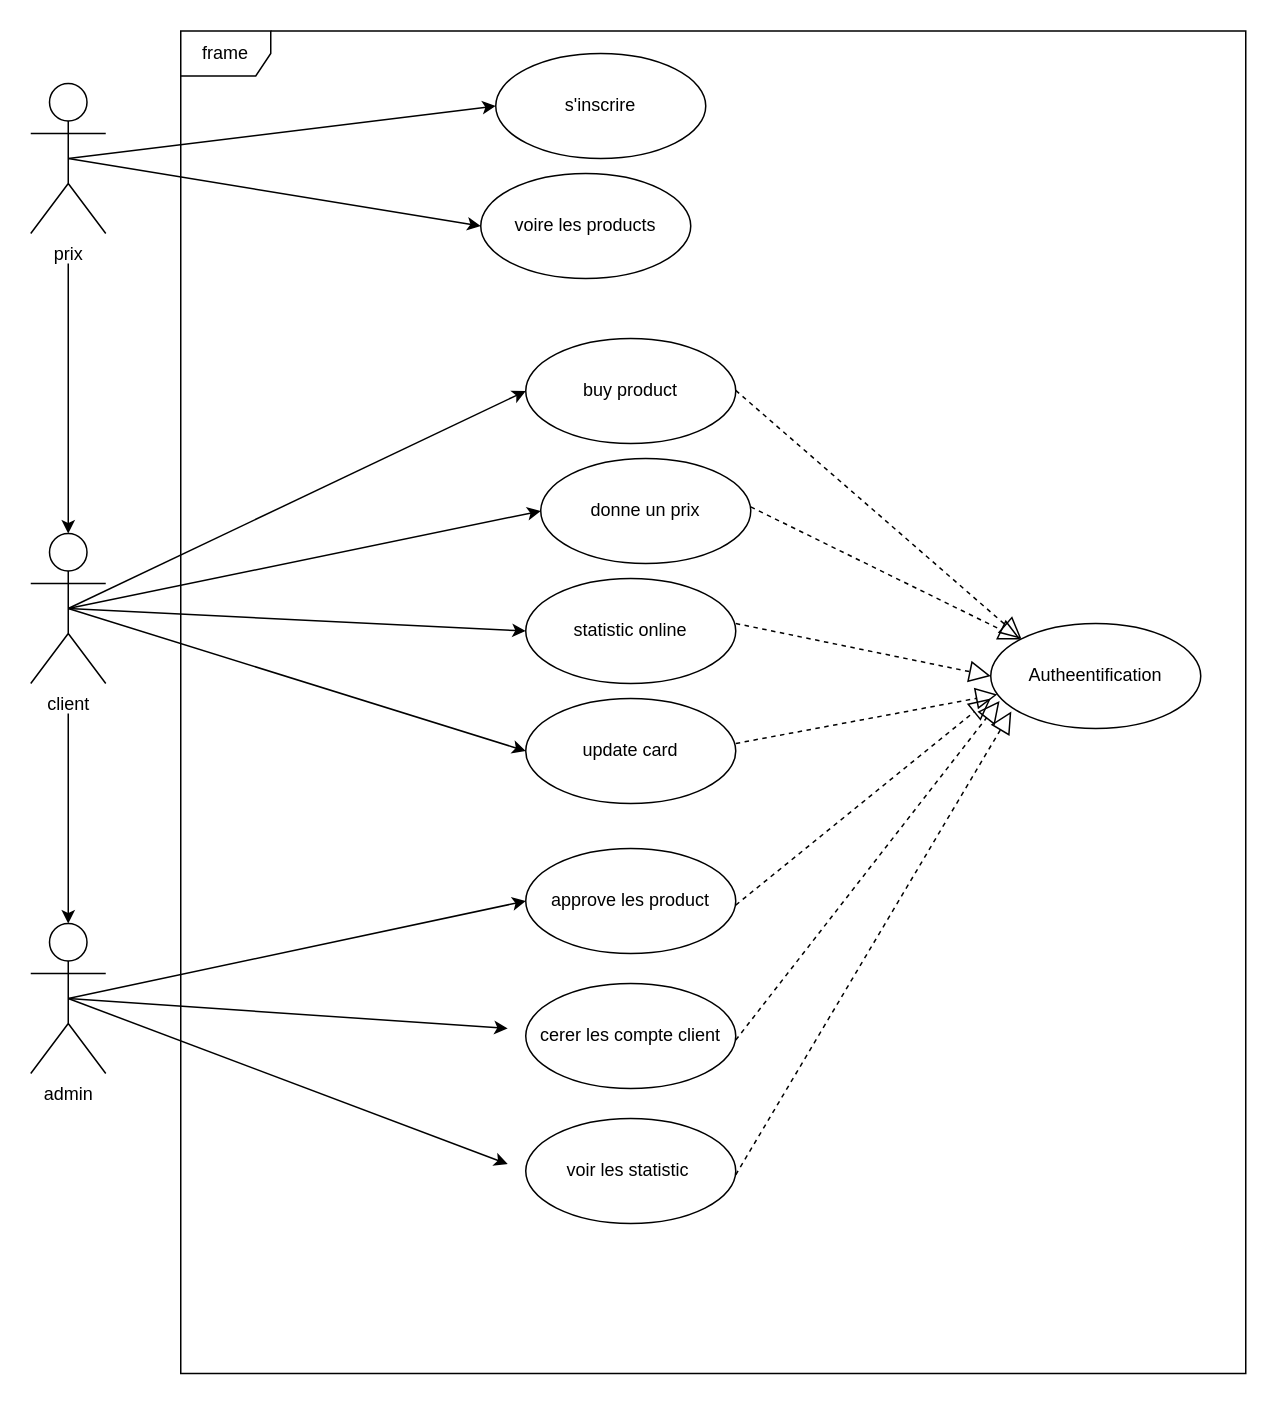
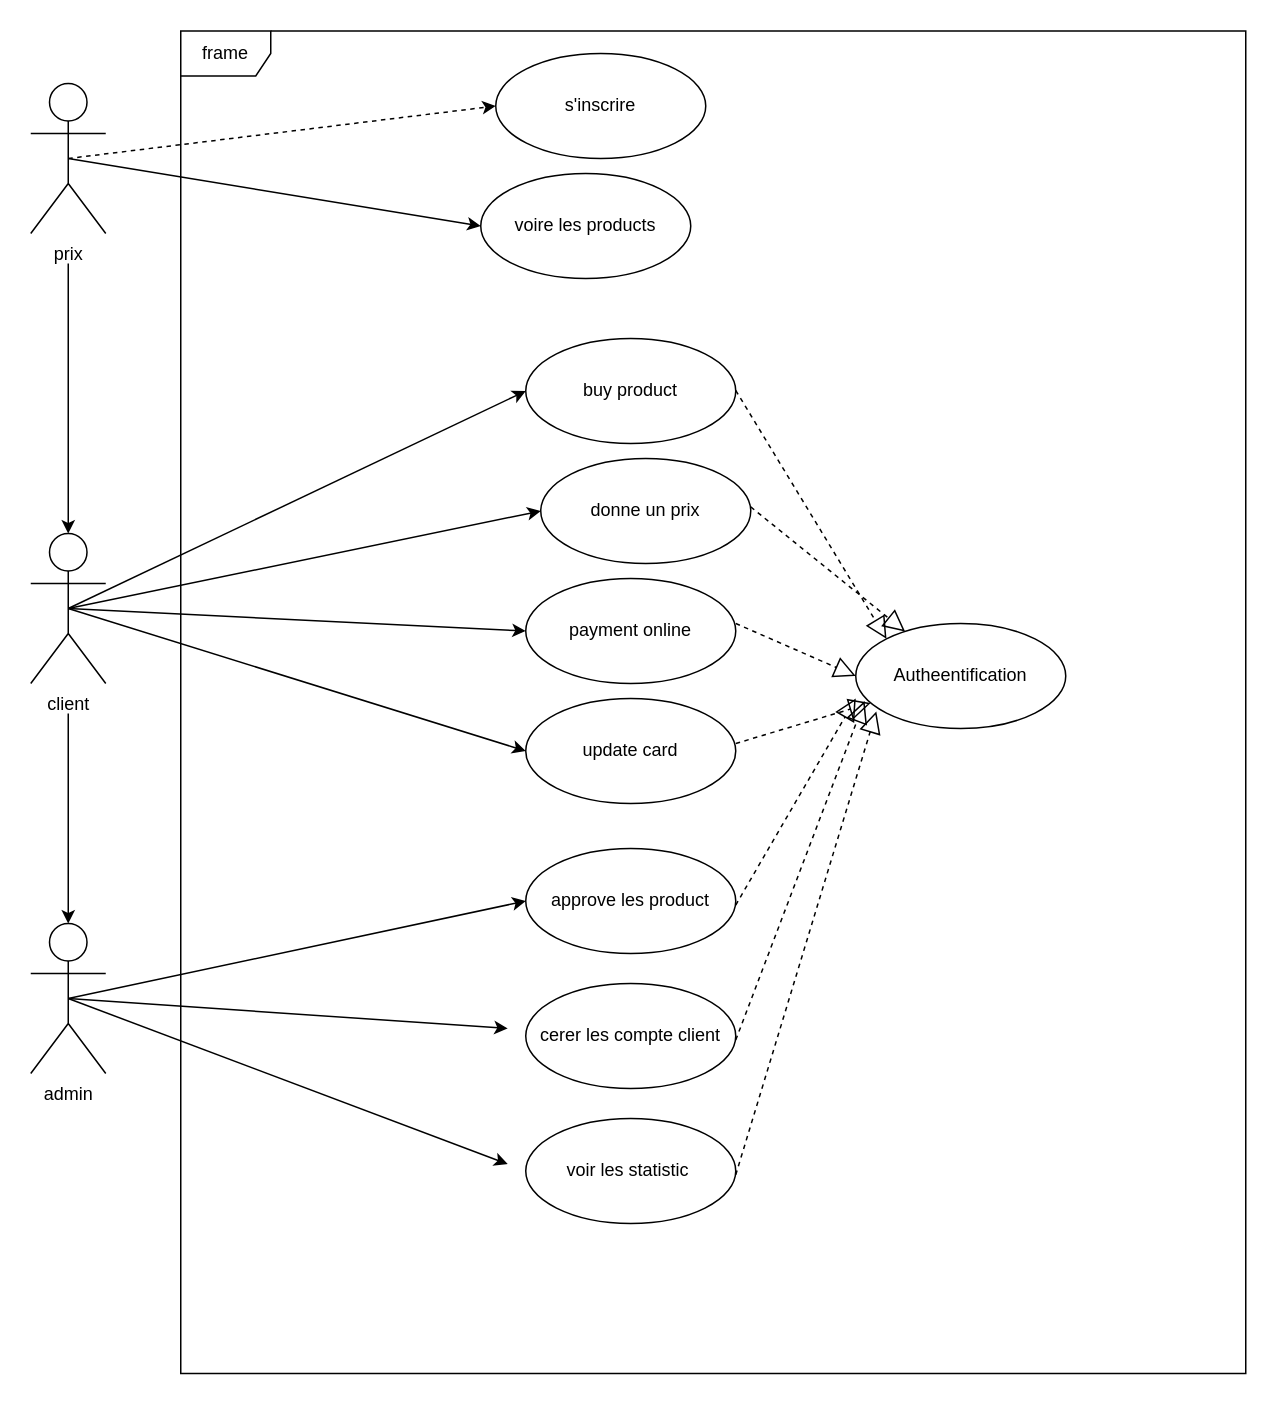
edge "prix" -> "s'inscrire": style solid -> dashed
node "statistic online": label "statistic online" -> "payment online"
node "Autheentification": moved (1096, 676) -> (961, 676)
